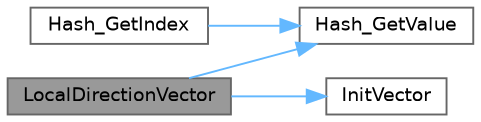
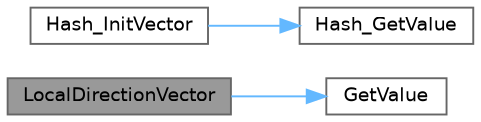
node "Hash_GetIndex": label "Hash_GetIndex" -> "Hash_InitVector"
edge "LocalDirectionVector" -> "Hash_GetValue": removed
node "InitVector": label "InitVector" -> "GetValue"
